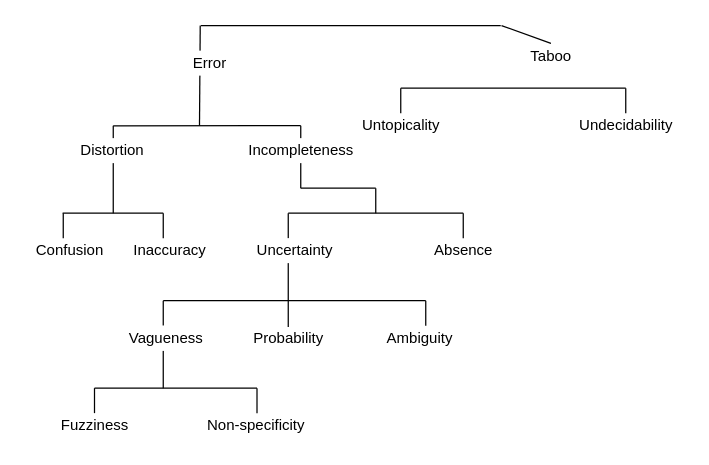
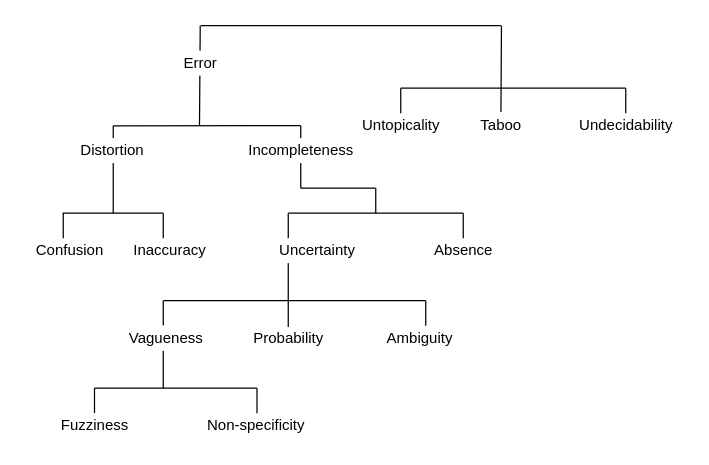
node "Taboo": moved (551, 57) -> (501, 126)
node "Error": size 69x25 -> 50x25
node "Uncertainty": size 100x25 -> 144x25
